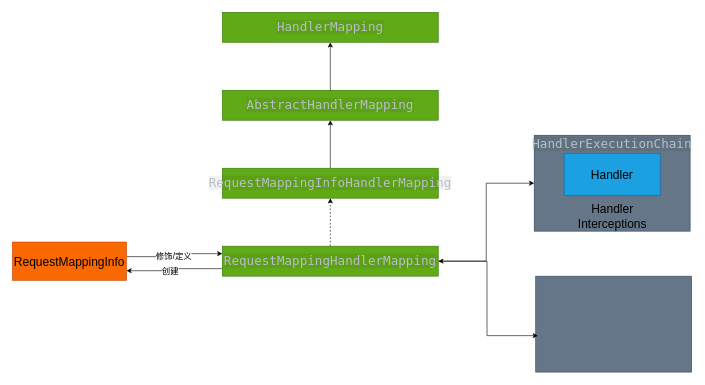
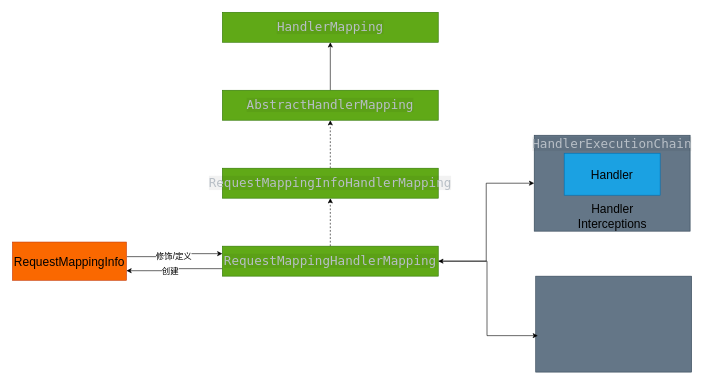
edge "RequestMappingInfoHandlerMapping" -> "AbstractHandlerMapping": style solid -> dashed
